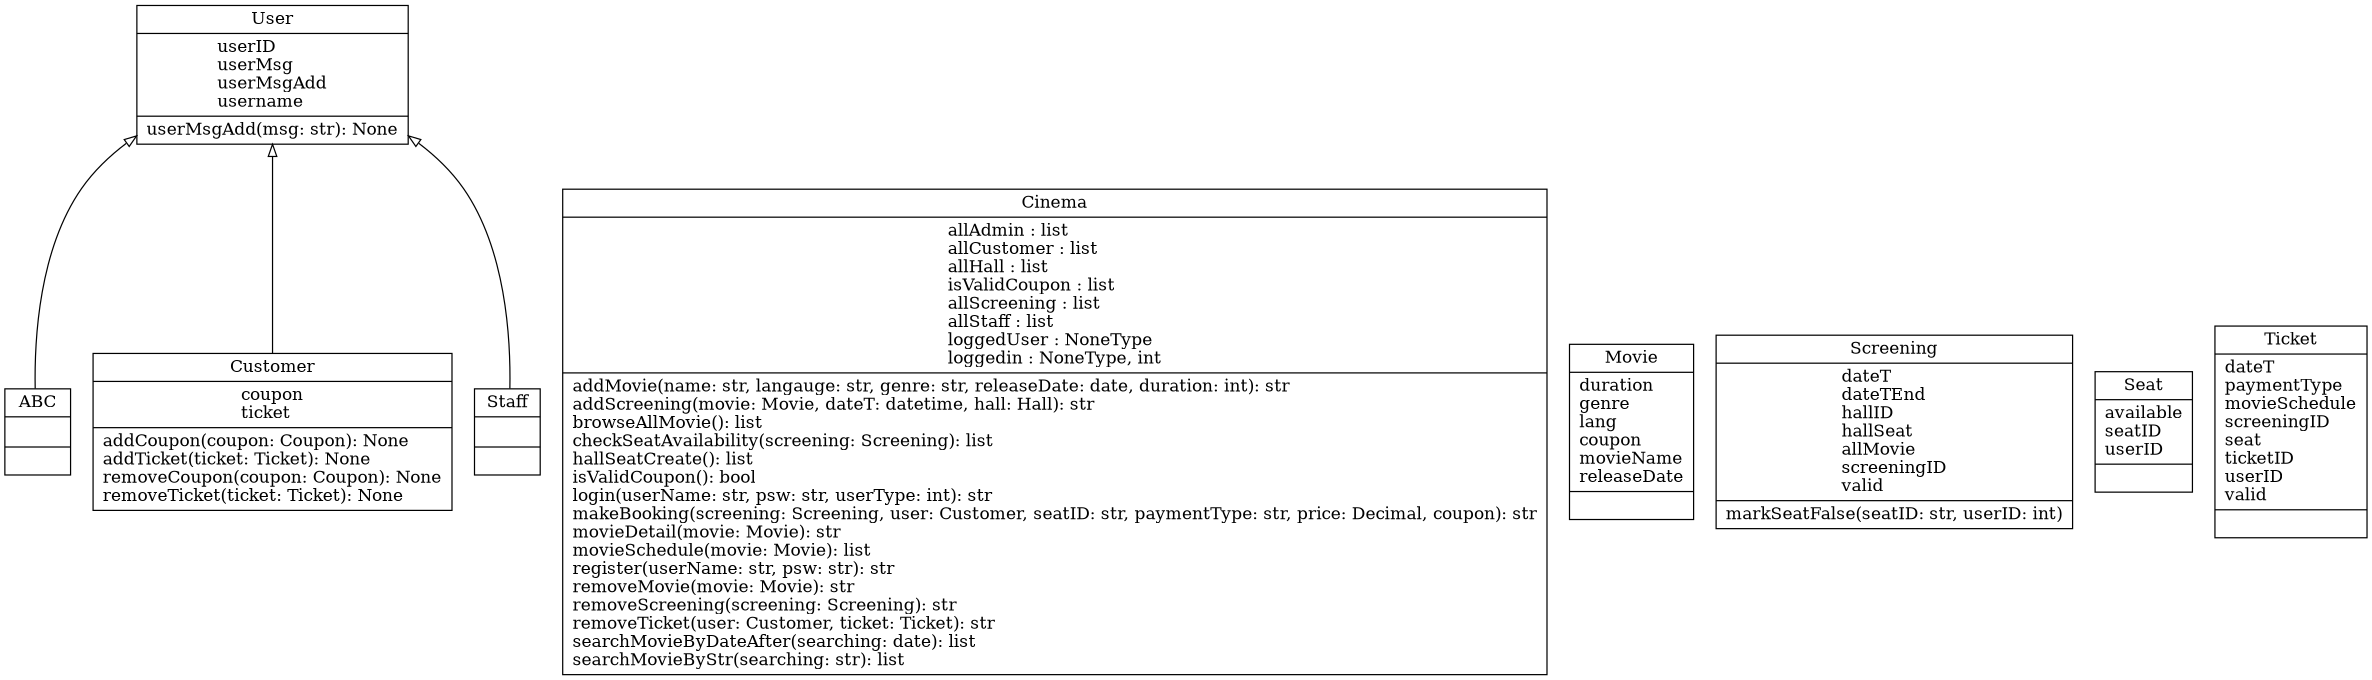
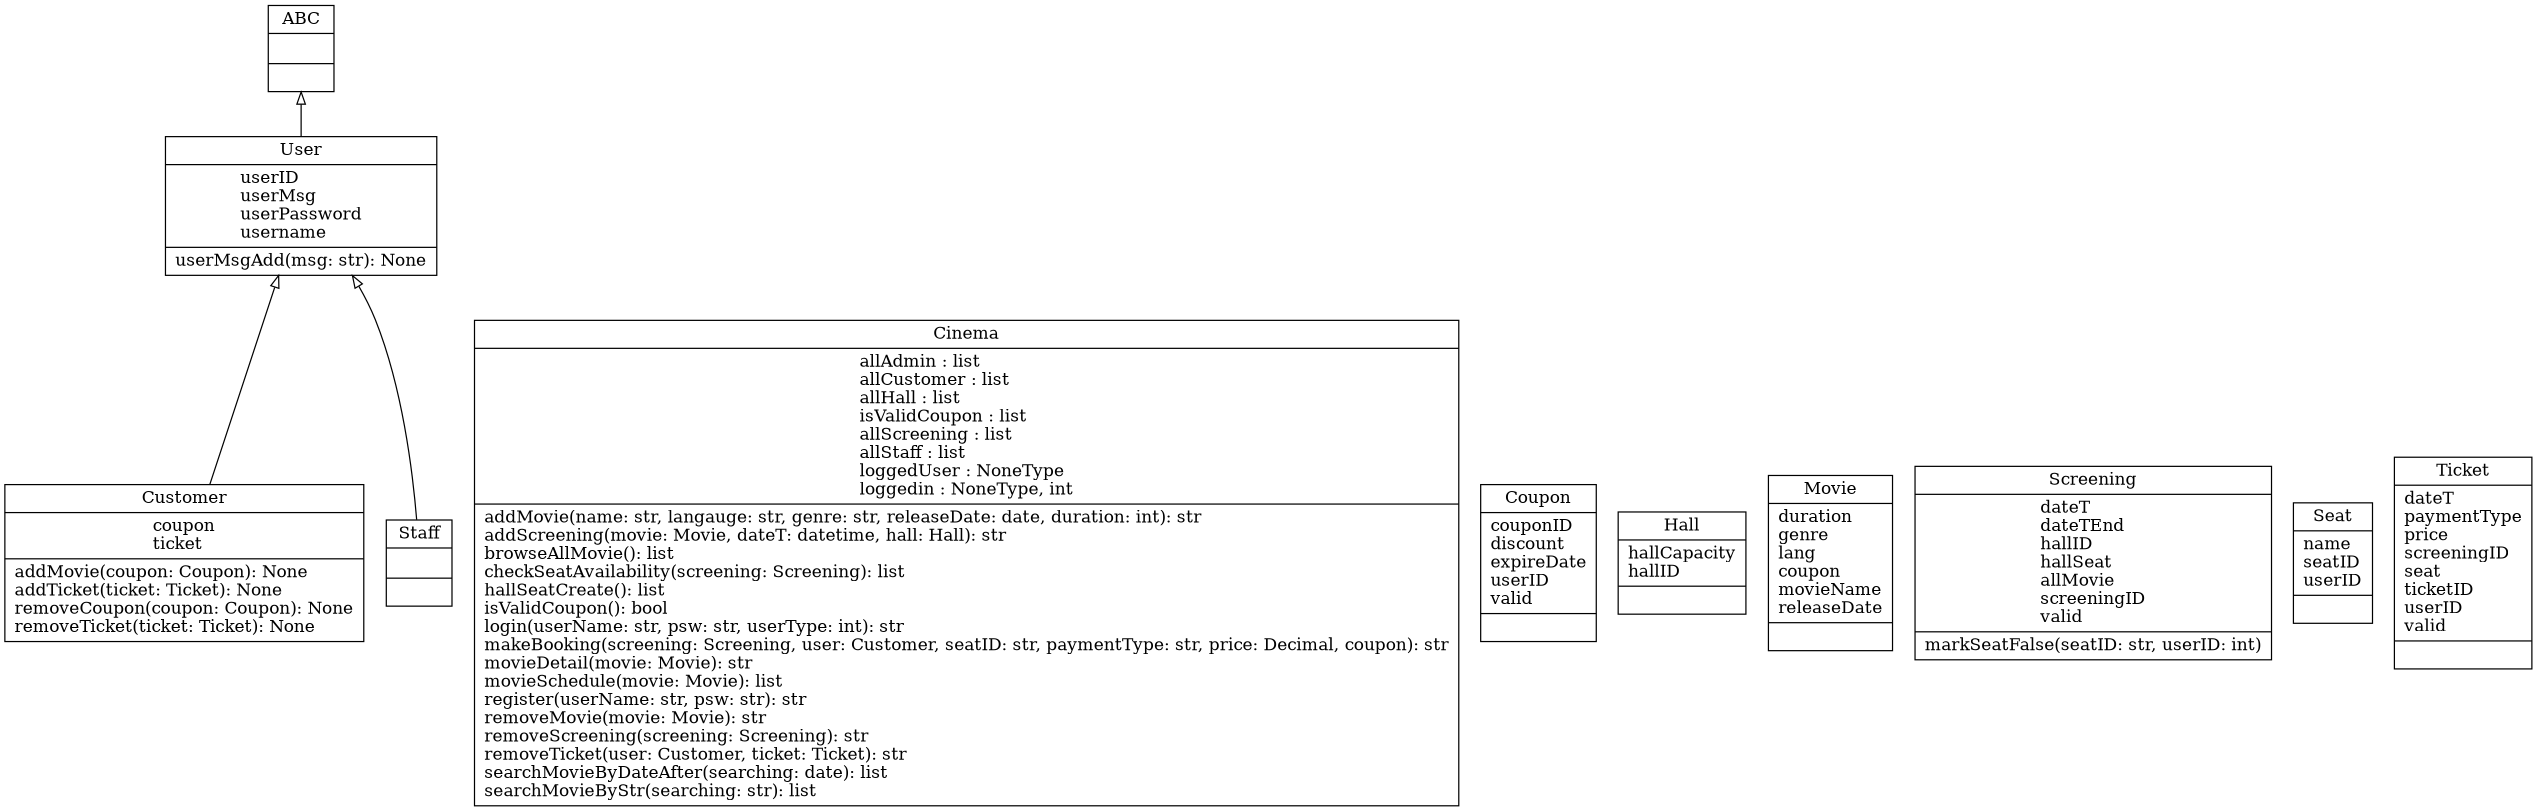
node "User": text "userMsgAdd" -> "userPassword"
edge "ABC" -> "User": reversed
node "Ticket": text "movieSchedule" -> "price"
node "Seat": text "available" -> "name"
node "Customer": text "addCoupon(coupon: Coupon): None" -> "addMovie(coupon: Coupon): None"
node "Coupon": added
node "Hall": added
